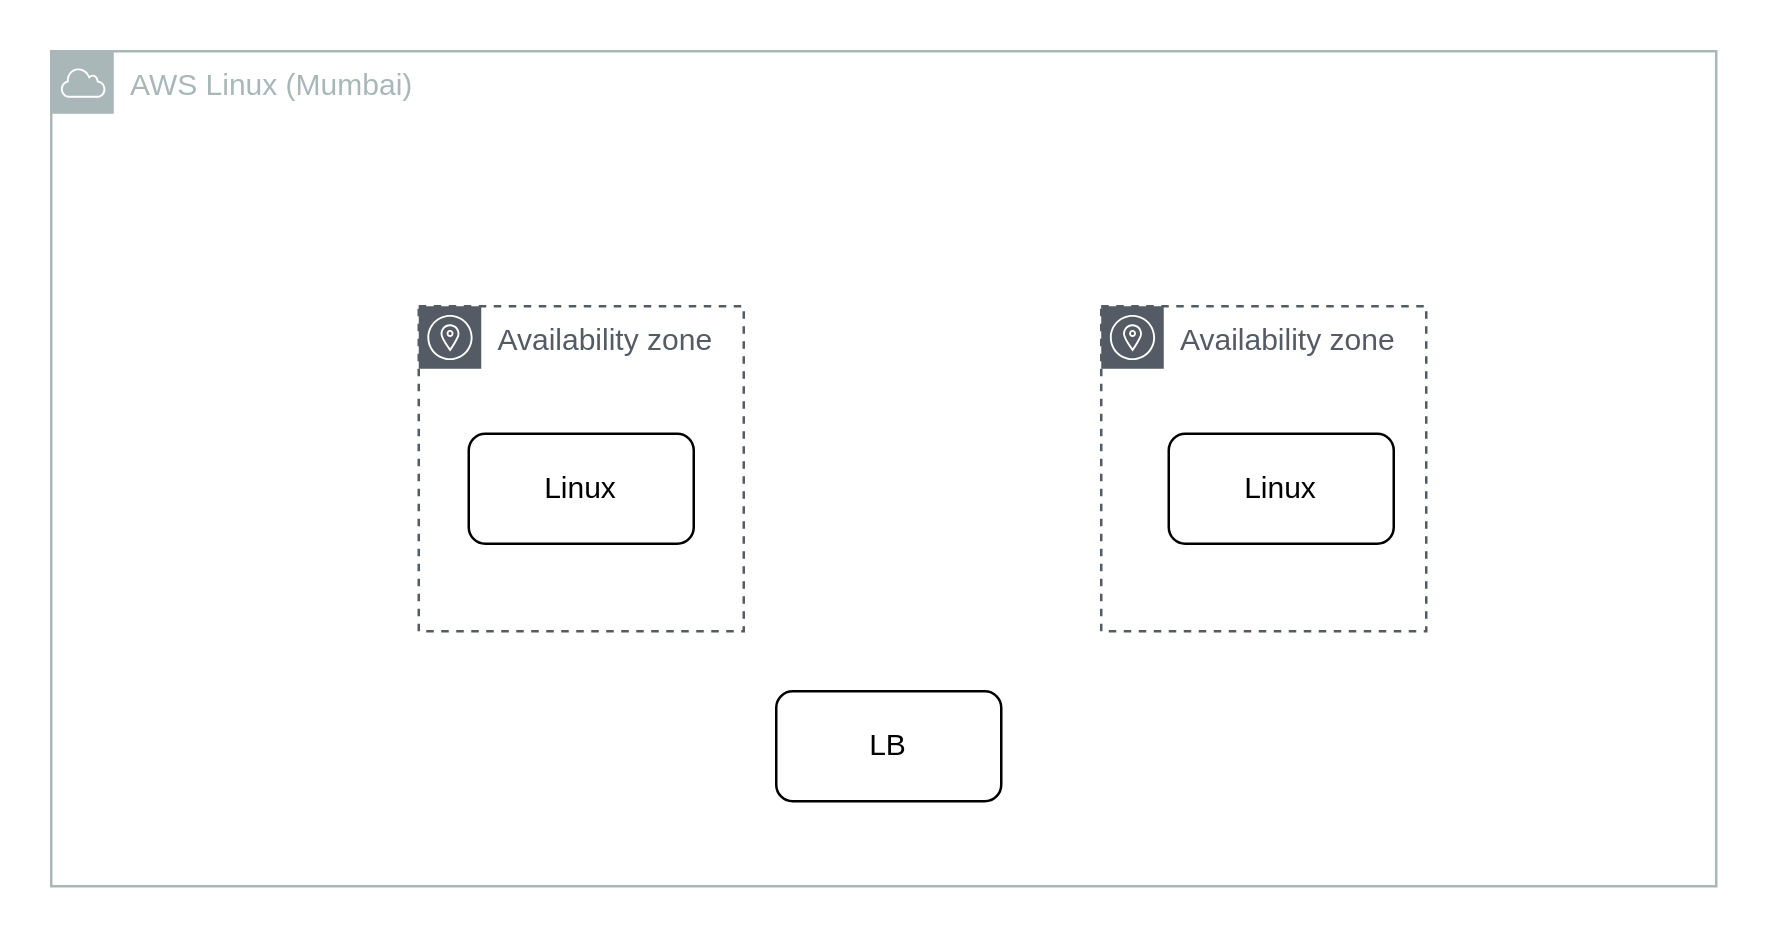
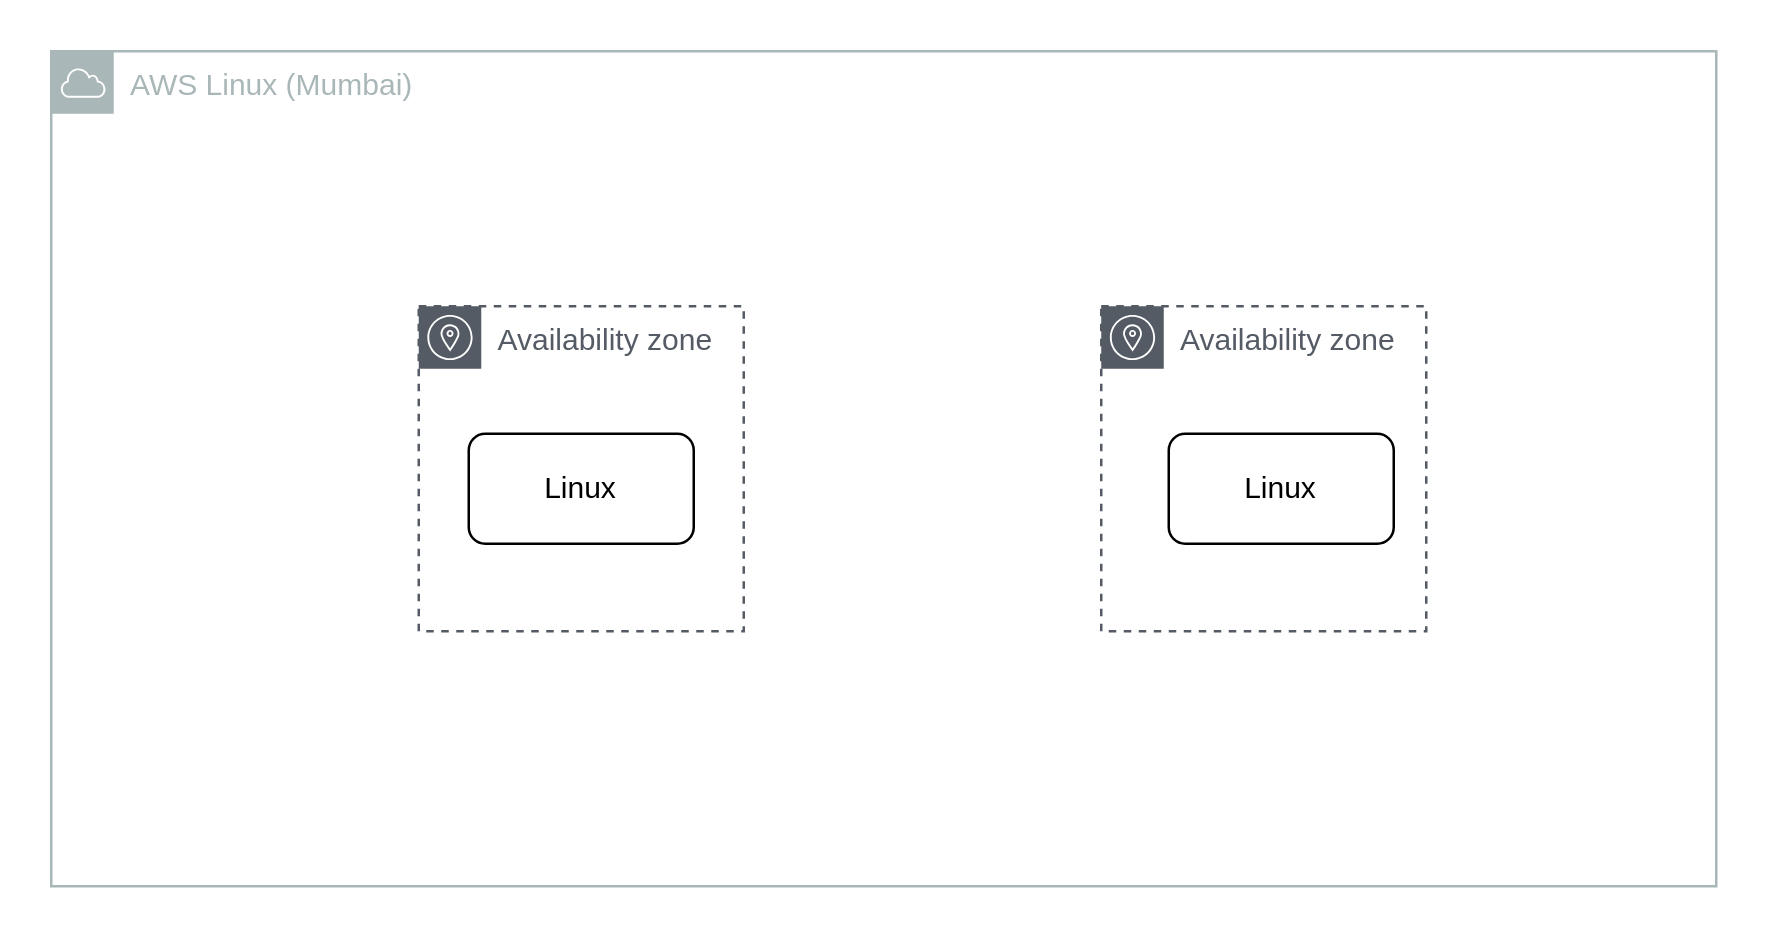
node "LB": removed
